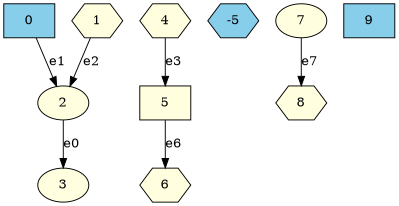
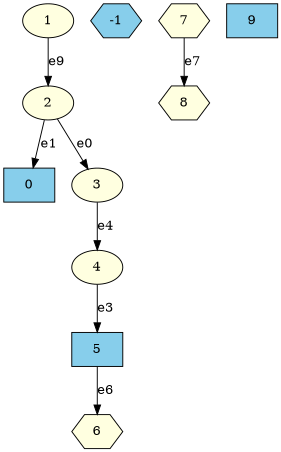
node "1": shape hexagon -> ellipse
node "4": shape hexagon -> ellipse
node "-5": label "-5" -> "-1"
node "7": shape ellipse -> hexagon
edge "0" -> "2": reversed
edge "1" -> "2": label "e2" -> "e9"
node "5": fillcolor lightyellow -> skyblue
edge "3" -> "4": added, label "e4"
